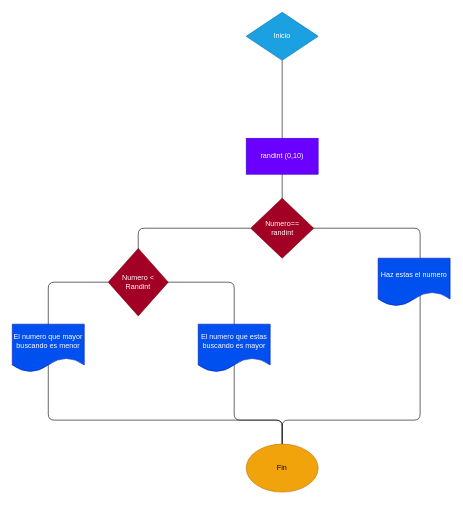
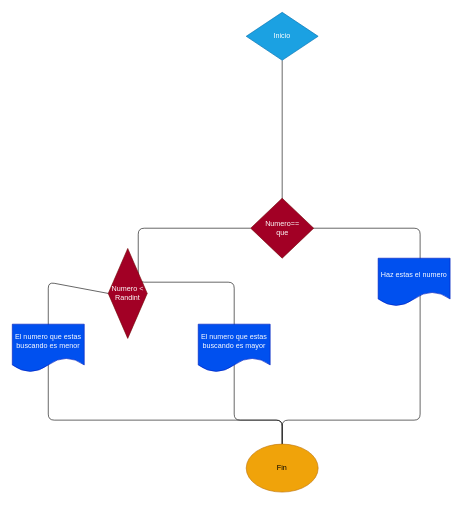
node "randint (0,10)": removed
node "Numero== randint": label "Numero== randint" -> "Numero== que"
node "Numero < Randint": size 60x68 -> 39x90
node "El numero que mayor buscando es menor": label "El numero que mayor buscando es menor" -> "El numero que estas buscando es menor"
